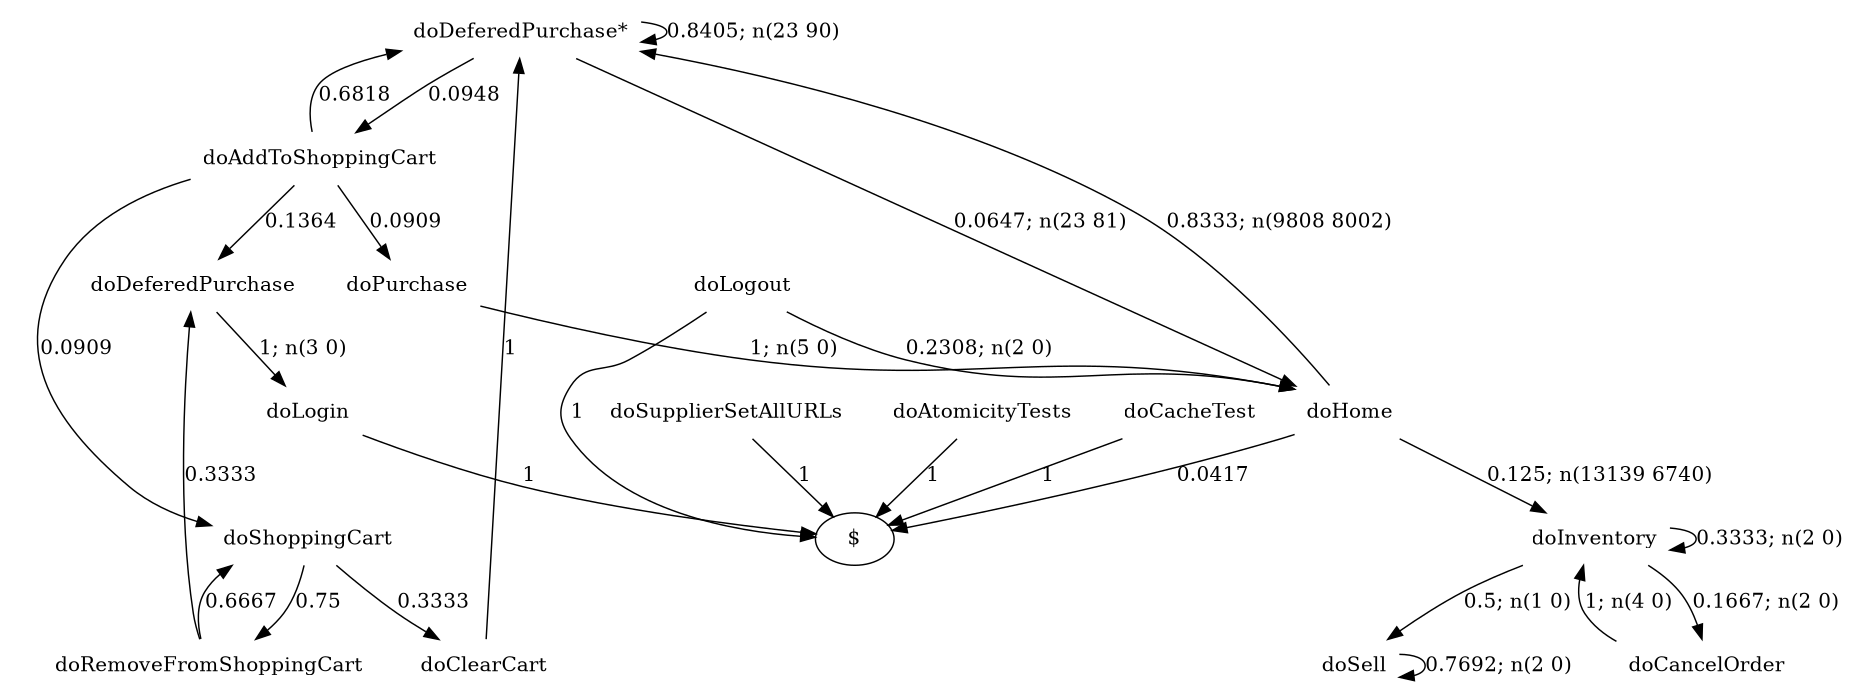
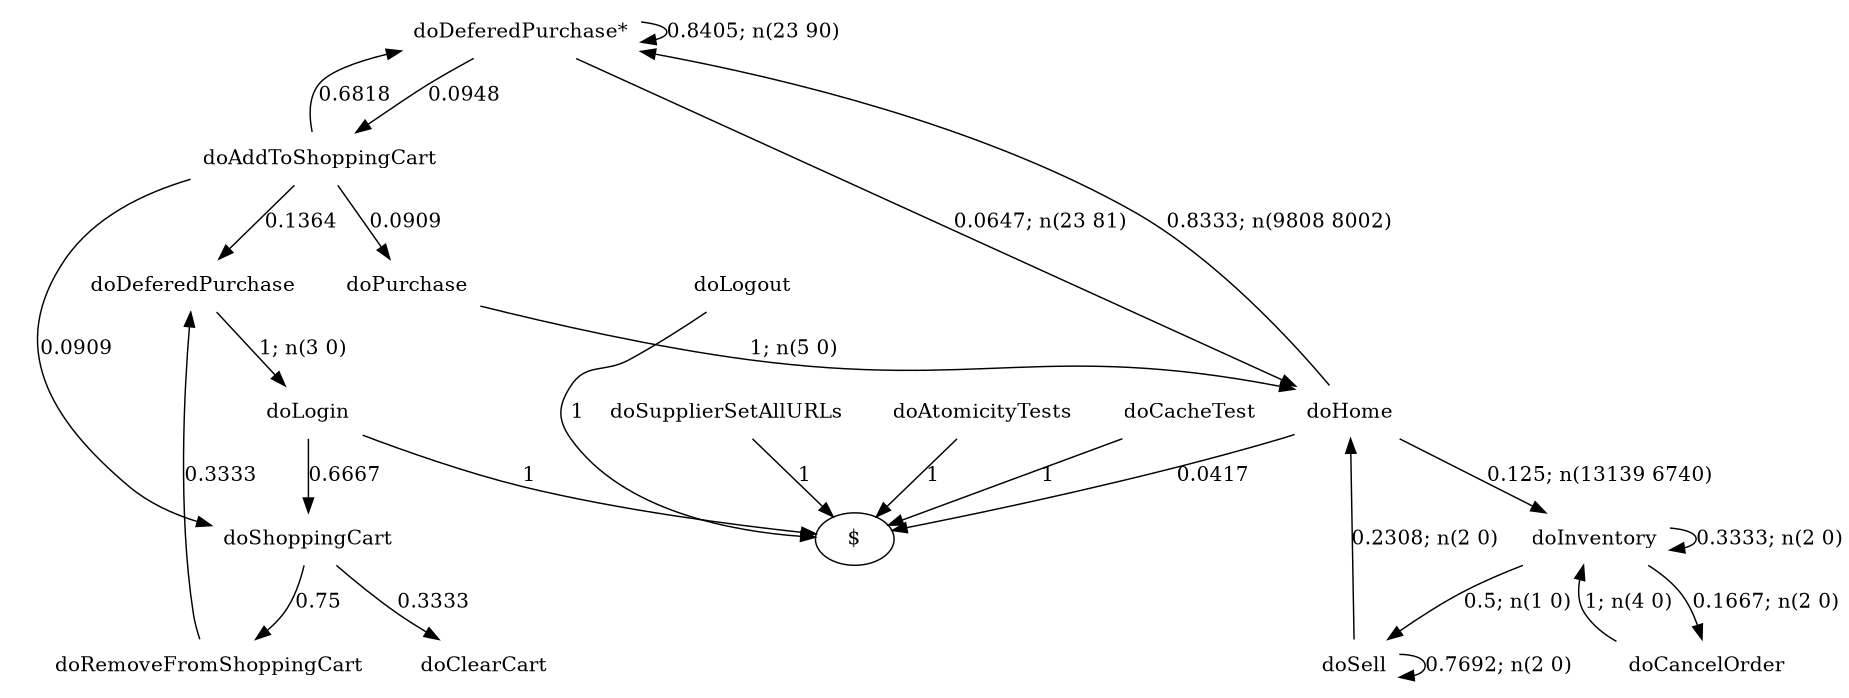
edge "doClearCart" -> "doDeferedPurchase*": removed, label "1"
edge "doLogout" -> "doHome": now "doSell" -> "doHome"
edge "doRemoveFromShoppingCart" -> "doShoppingCart": now "doLogin" -> "doShoppingCart"
